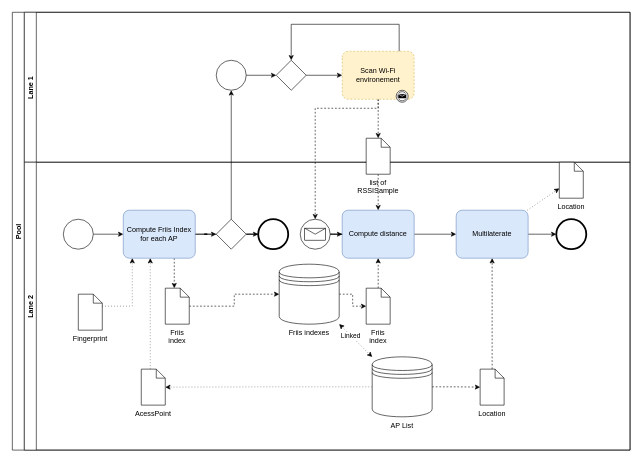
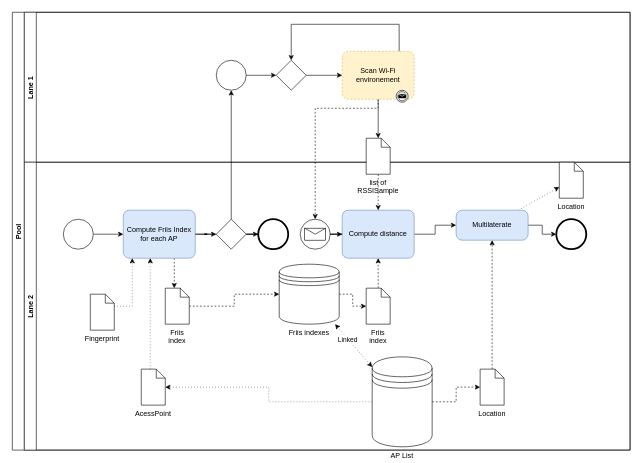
edge "Scan Wi-Fi environement" -> "list of RSSISample": style dashed -> solid
node "Multilaterate": size 72x48 -> 72x30
node "Fingerprint": moved (90, 312) -> (102, 312)
node "AP List": size 60x60 -> 60x90
